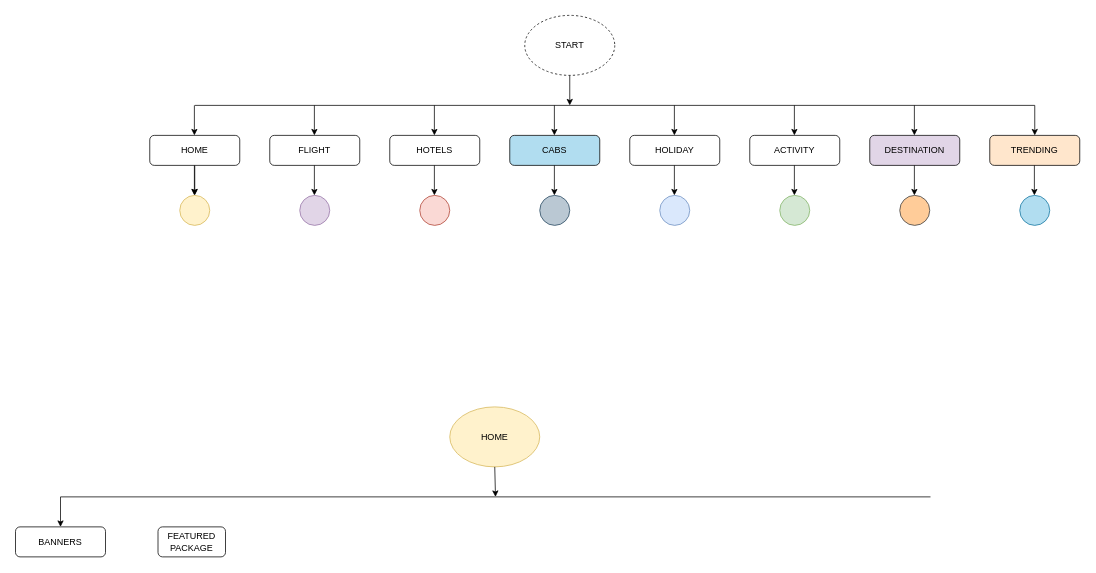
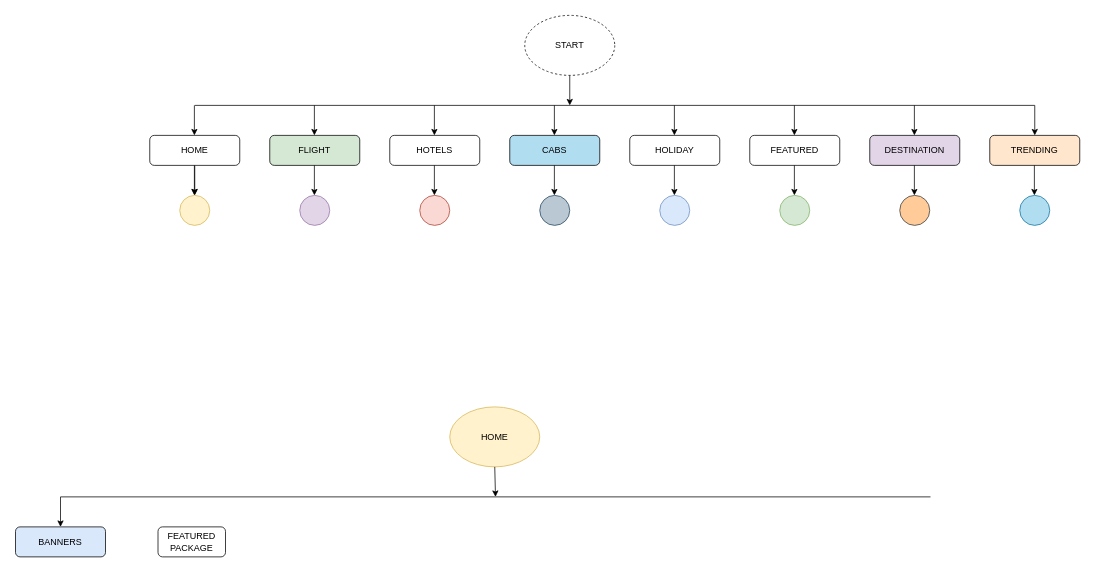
node "FLIGHT": fillcolor #ffffff -> #d5e8d4
node "ACTIVITY": label "ACTIVITY" -> "FEATURED"
node "BANNERS": fillcolor #ffffff -> #dae8fc
